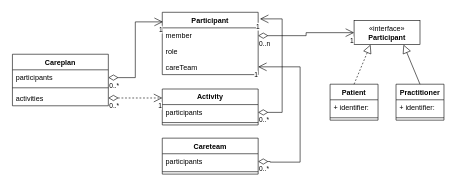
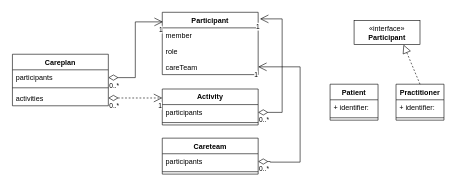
edge "«interface» Participant" -- "member": removed, labels "1", "0..n"
edge "Patient" -> "«interface» Participant": removed
edge "Practitioner" -> "«interface» Participant": style solid -> dashed
